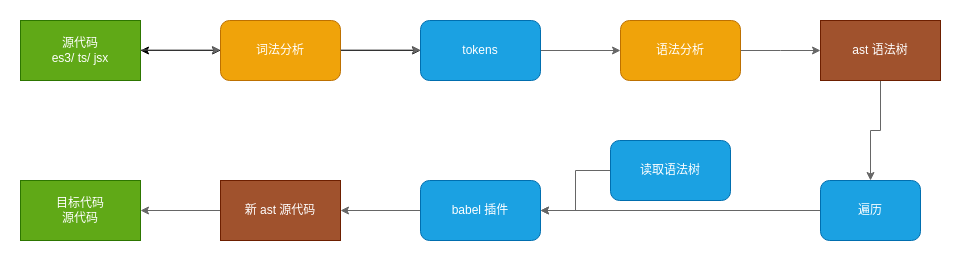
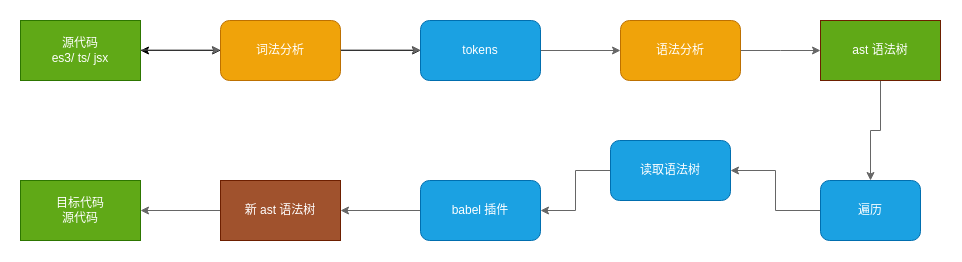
node "ast 语法树": fillcolor #a0522d -> #60a917
node "新 ast 源代码": label "新 ast 源代码" -> "新 ast 语法树"
edge "遍历" -> "babel 插件": now "遍历" -> "读取语法树"
